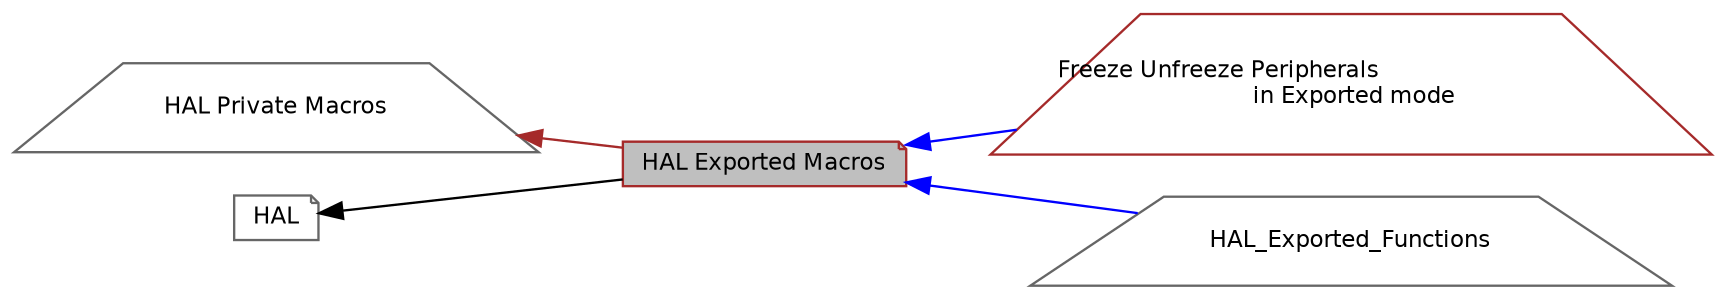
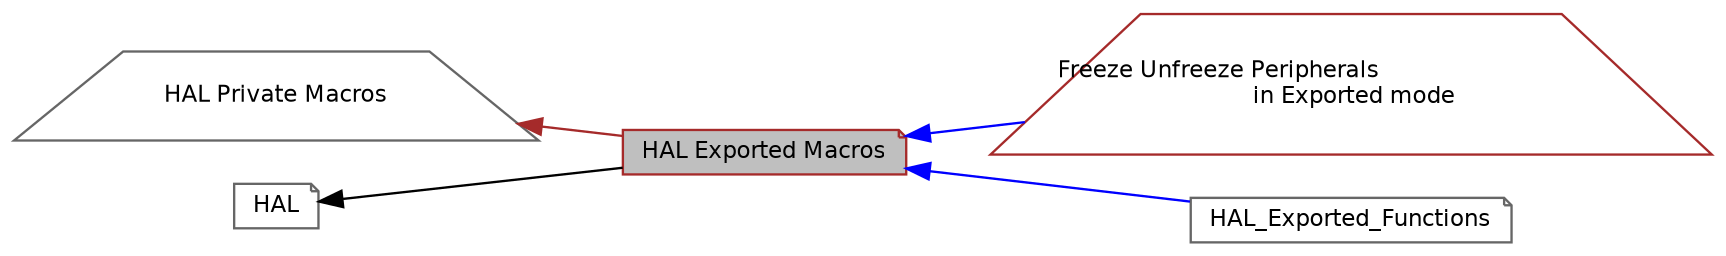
node "HAL_Exported_Functions": shape trapezium -> note
